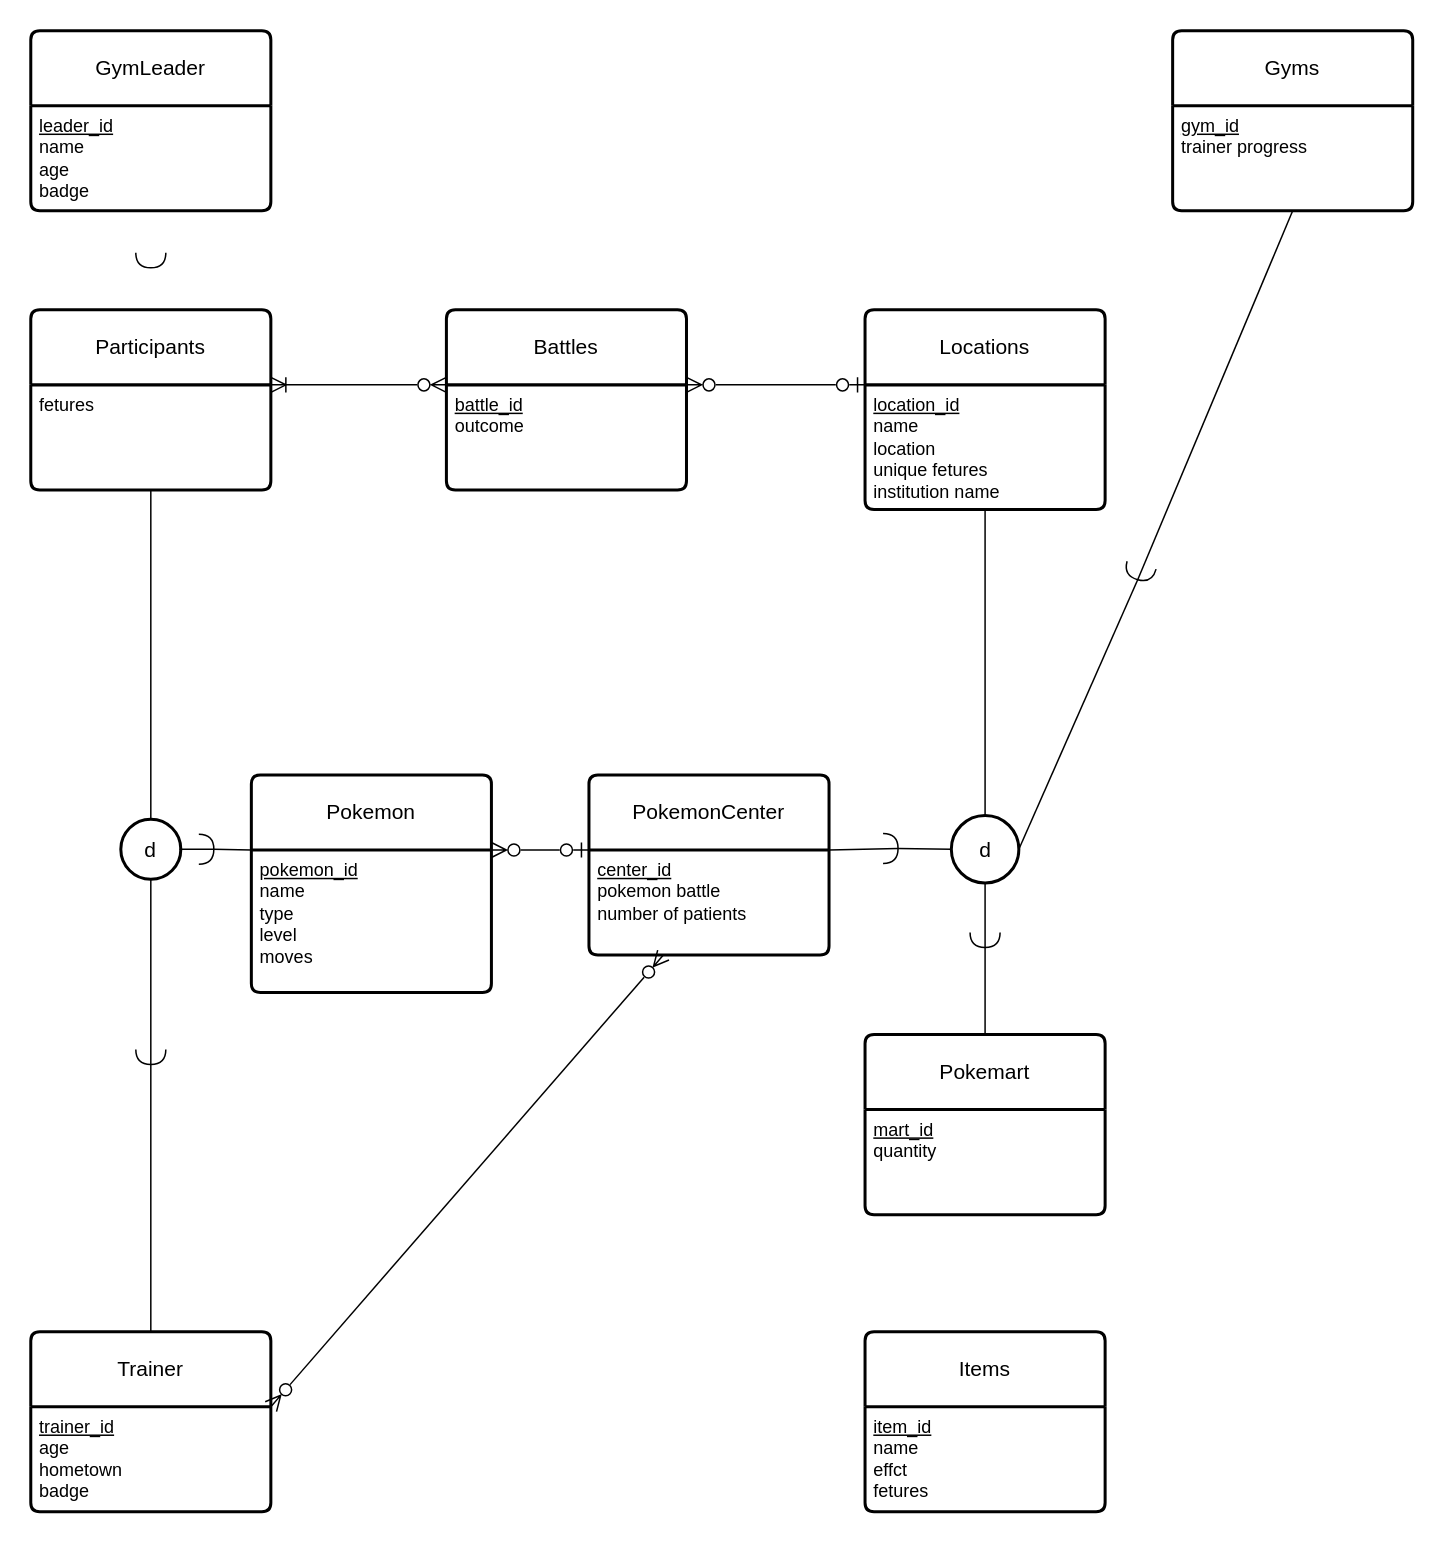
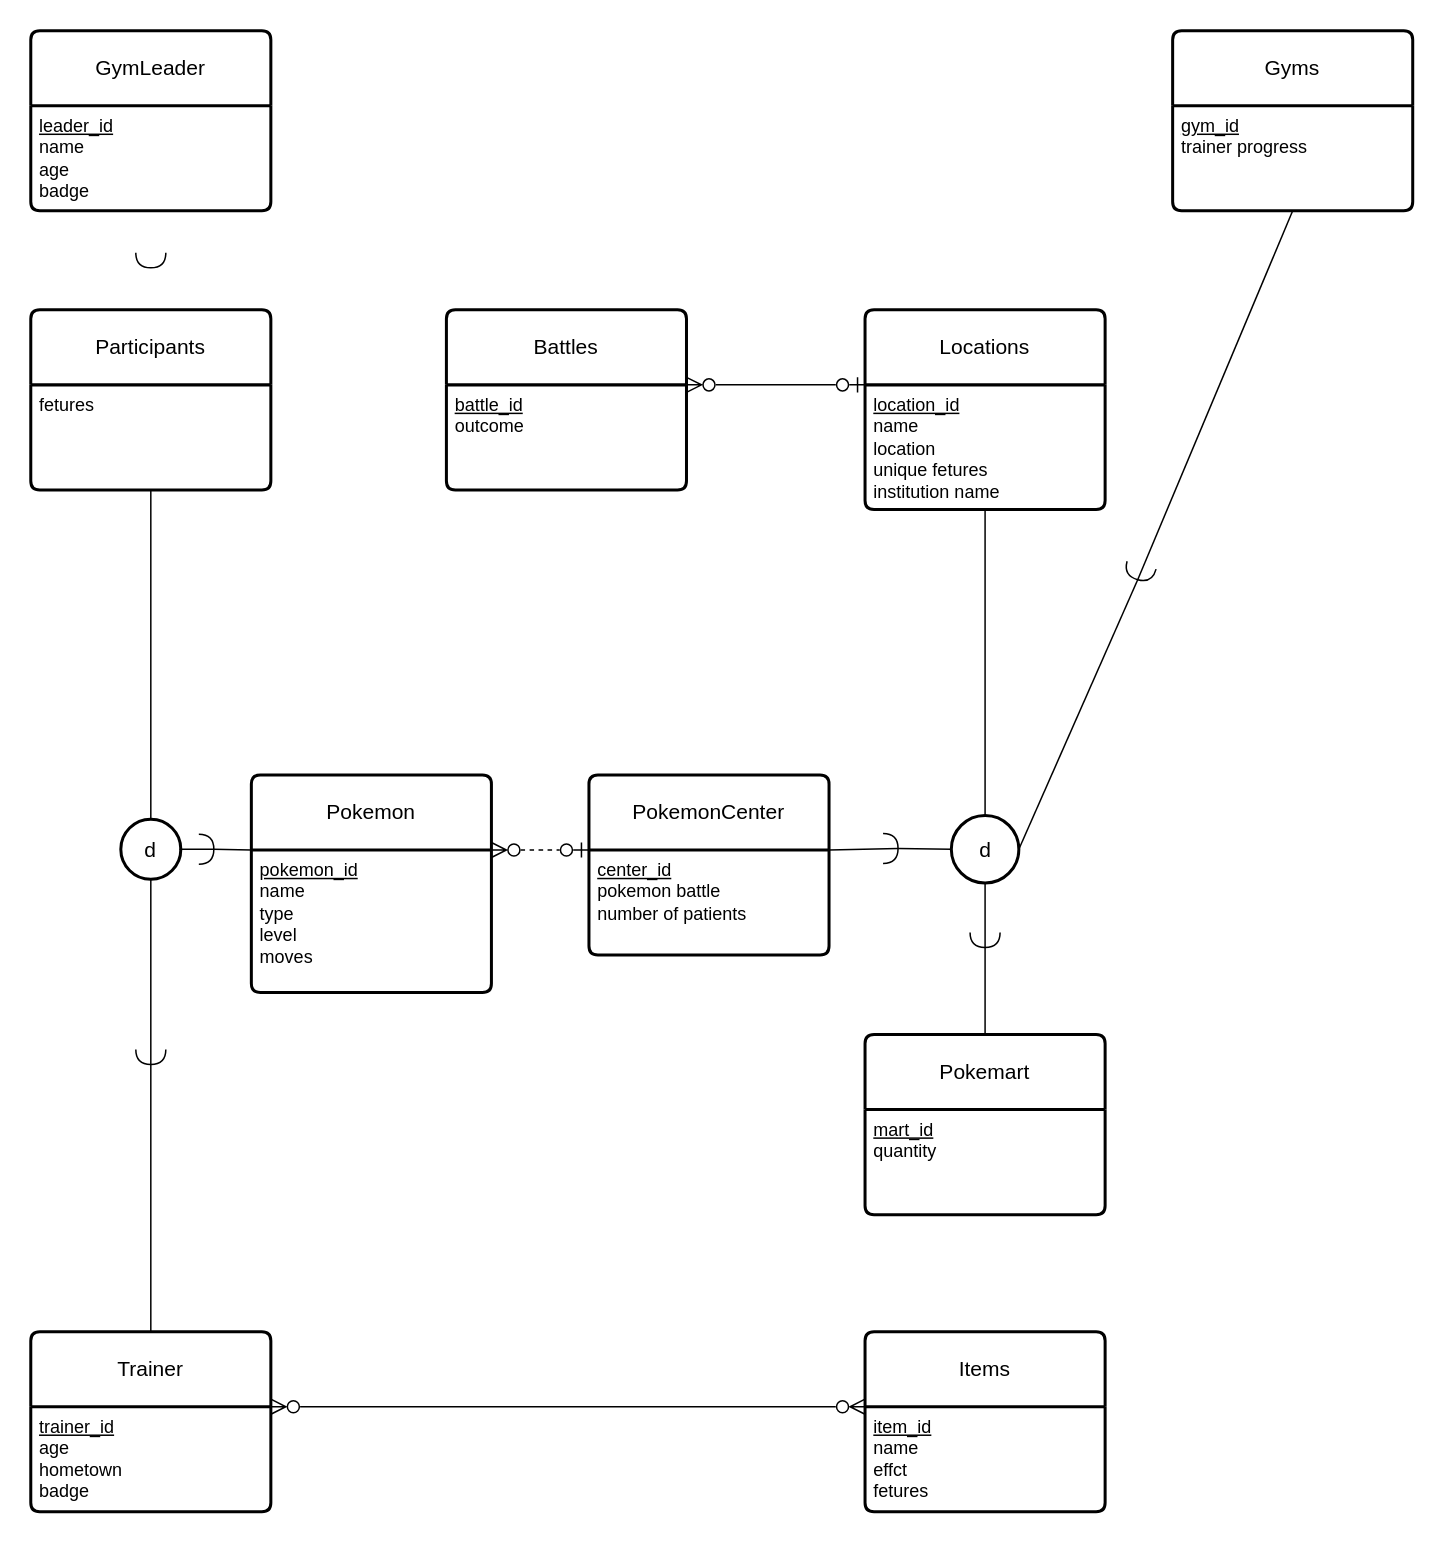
edge "fetures" -- "battle_id outcome": removed
edge "center_id pokemon battle number of patients" -- "pokemon_id name type level moves": style solid -> dashed
edge "center_id pokemon battle number of patients" -- "trainer_id age hometown badge": now "item_id name effct fetures" -- "trainer_id age hometown badge"
